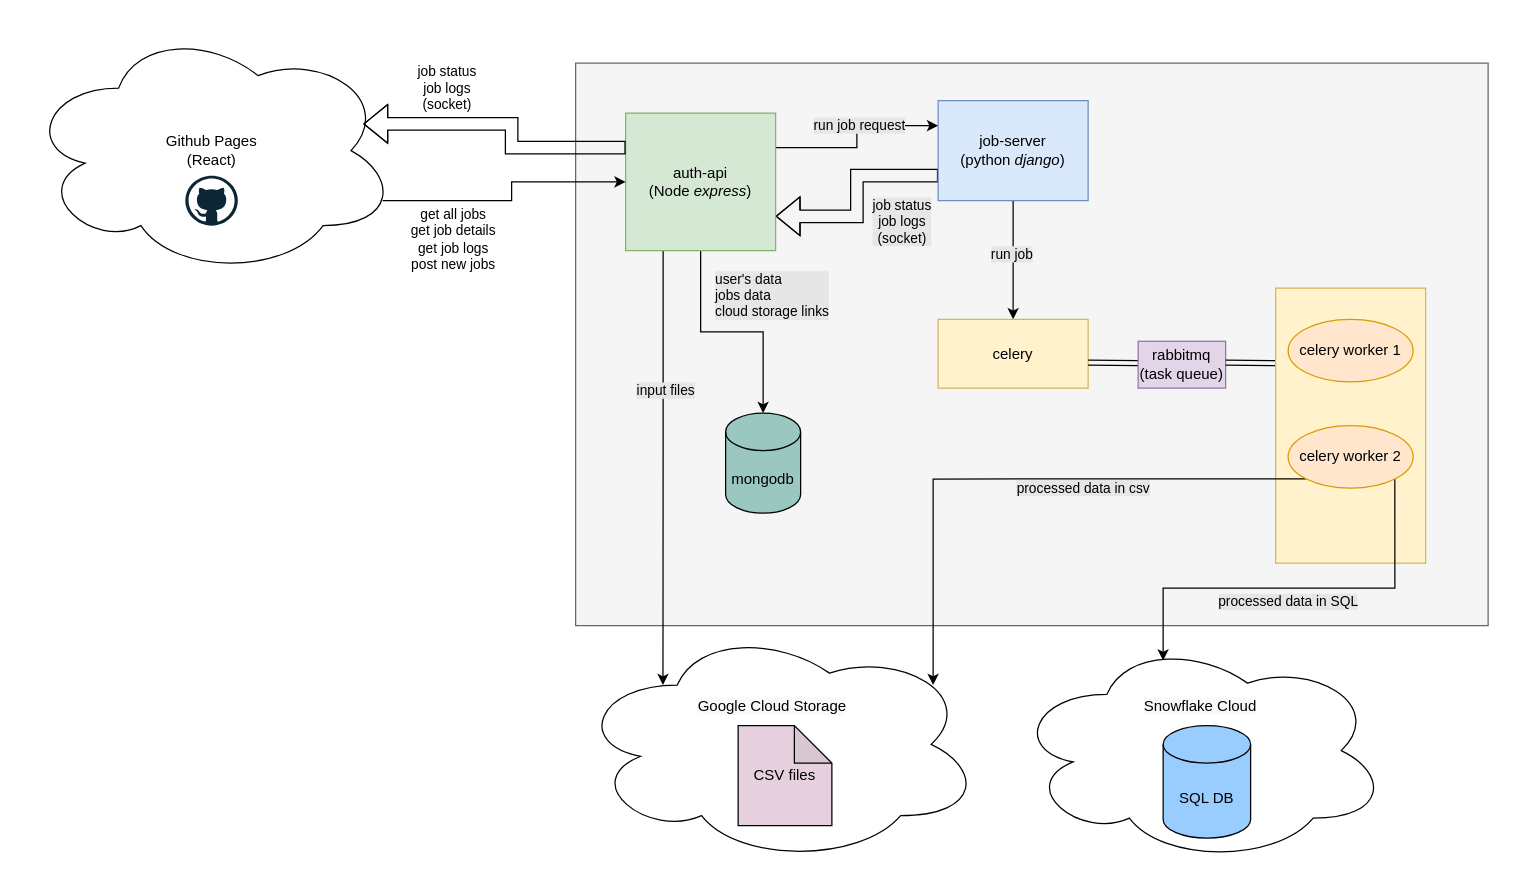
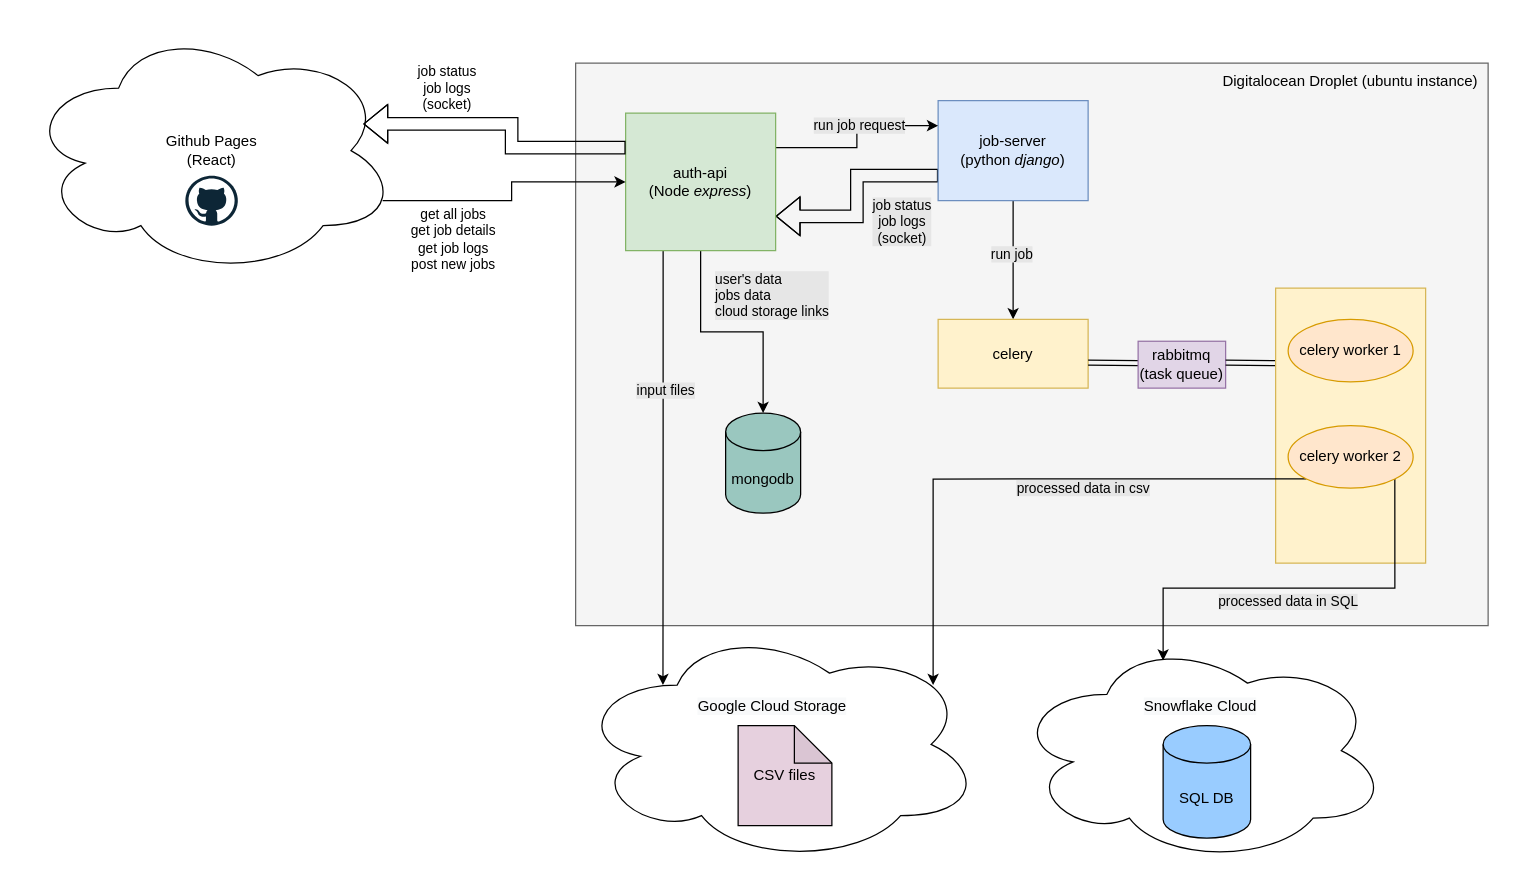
node "Digitalocean Droplet (ubuntu instance)": added
